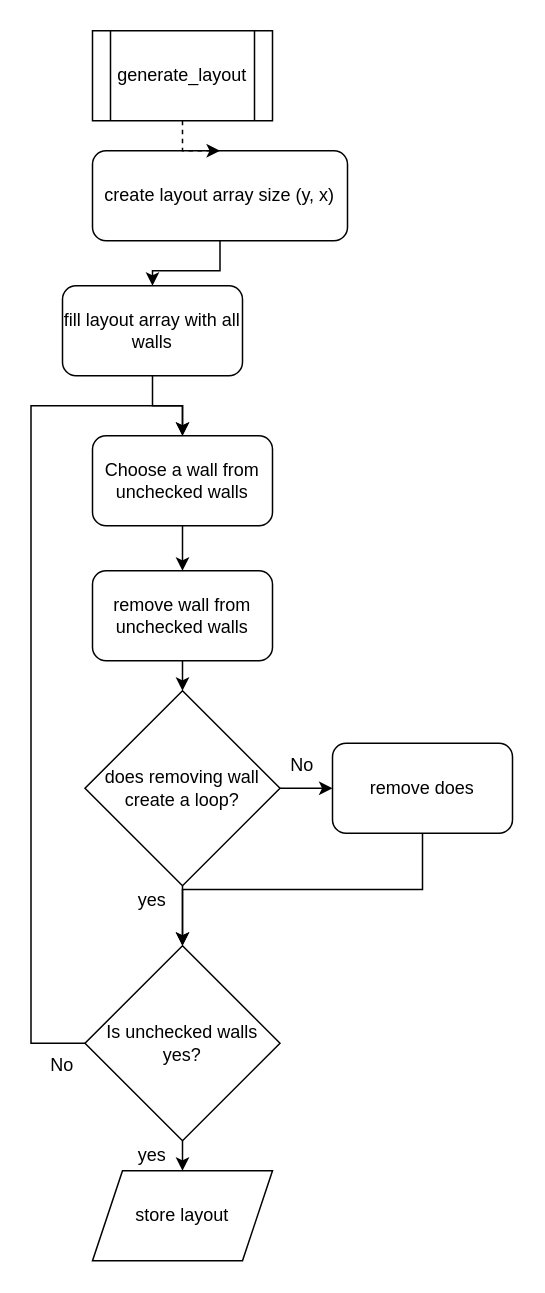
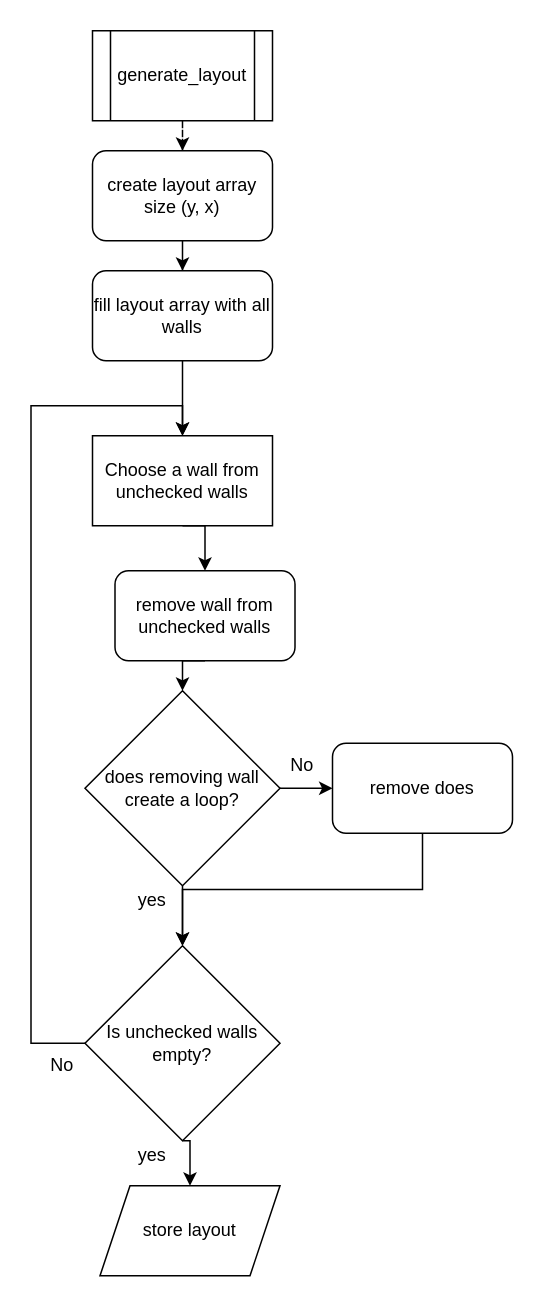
node "create layout array size (y, x)": size 255x90 -> 180x90
node "fill layout array with all walls": moved (152, 331) -> (182, 316)
node "Choose a wall from unchecked walls": shape rounded rectangle -> rectangle
node "remove wall from unchecked walls": moved (182, 616) -> (205, 616)
node "Is unchecked walls yes?": label "Is unchecked walls yes?" -> "Is unchecked walls empty?"
node "store layout": moved (182, 1216) -> (190, 1231)
